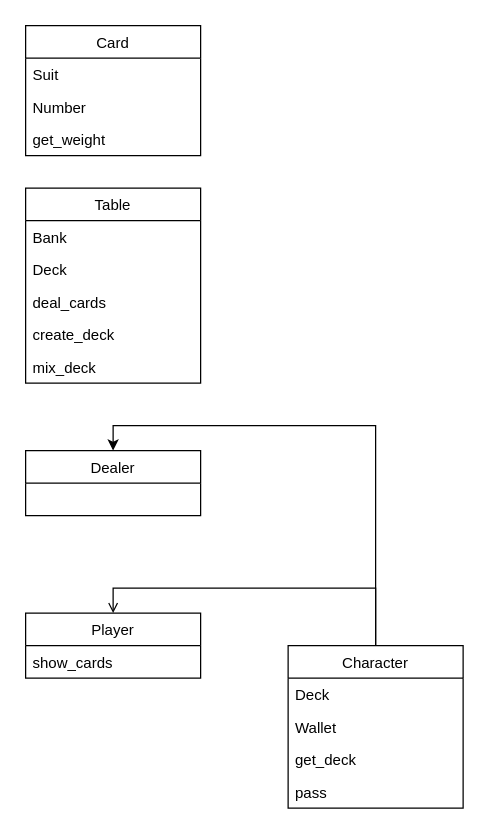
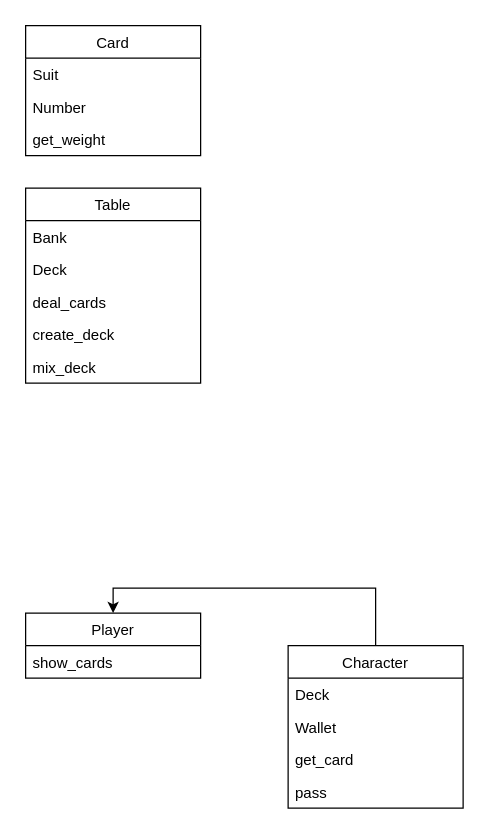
edge "Character" -> "Dealer": removed
node "Dealer": removed
edge "Character" -> "Player": arrowhead open -> classic
node "get_deck": label "get_deck" -> "get_card"
